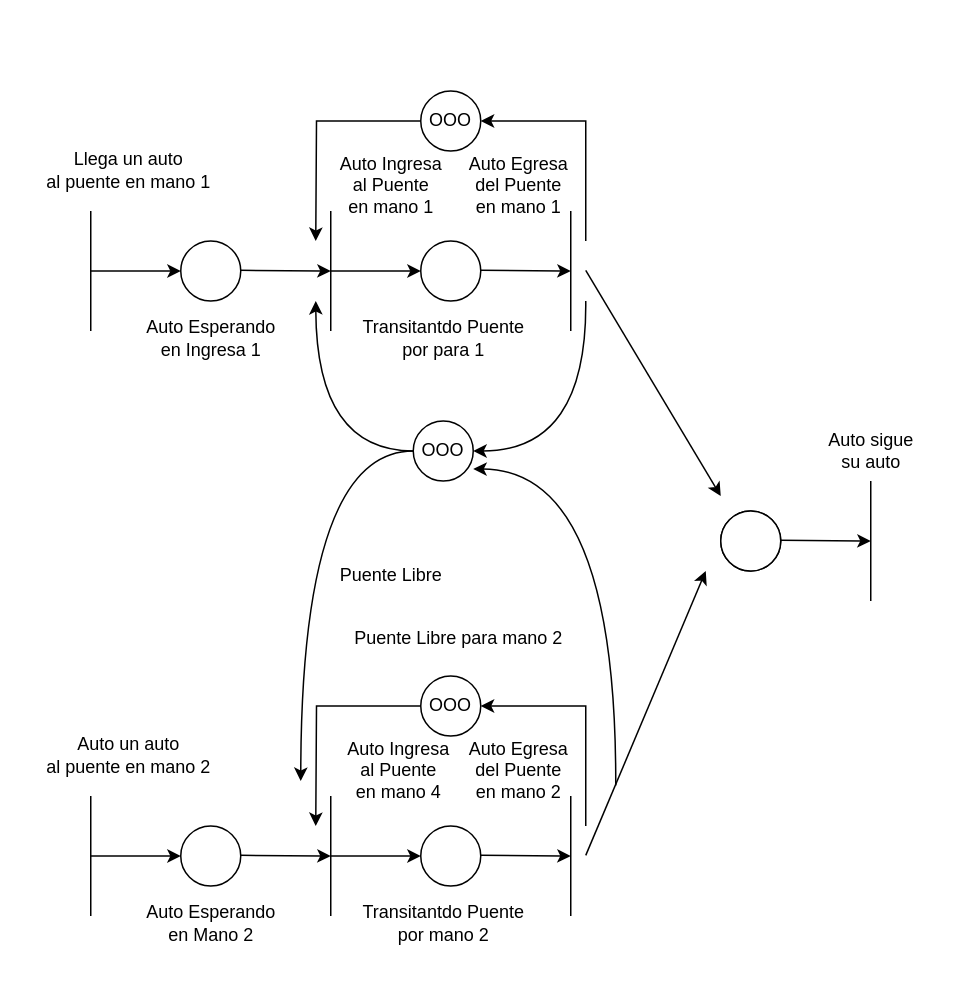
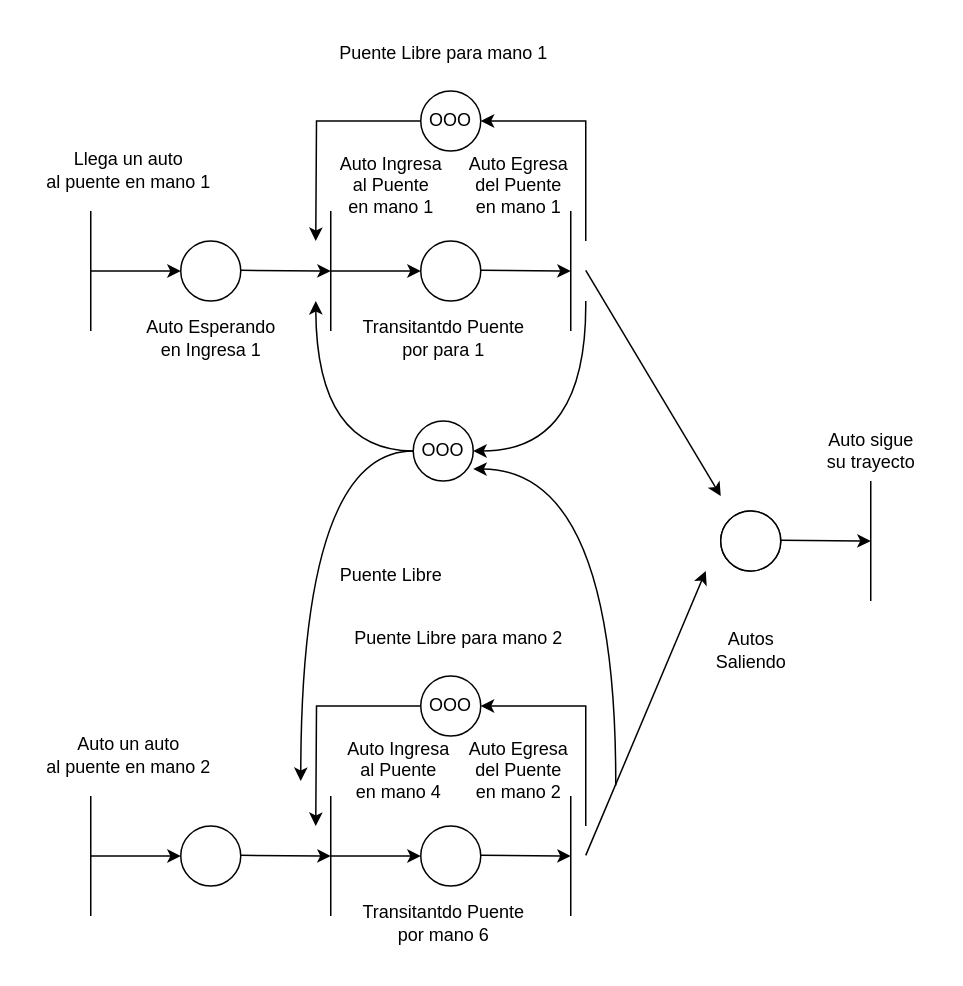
node "Puente Libre para mano 1": added
node "Auto sigue su auto": label "Auto sigue su auto" -> "Auto sigue su trayecto"
node "Autos Saliendo": added
node "Auto Esperando en Mano 2": removed
node "Transitantdo Puente por mano 2": label "Transitantdo Puente por mano 2" -> "Transitantdo Puente por mano 6"
